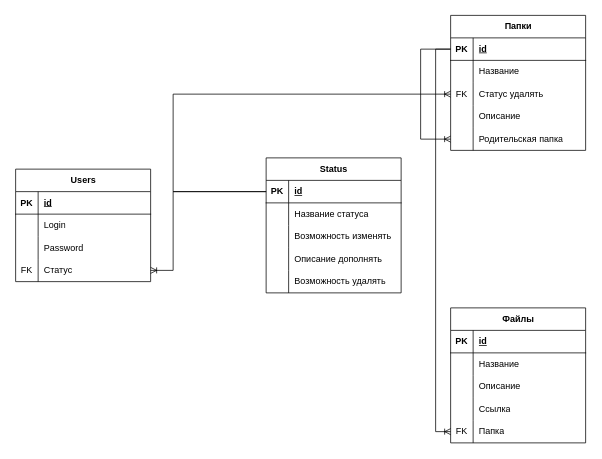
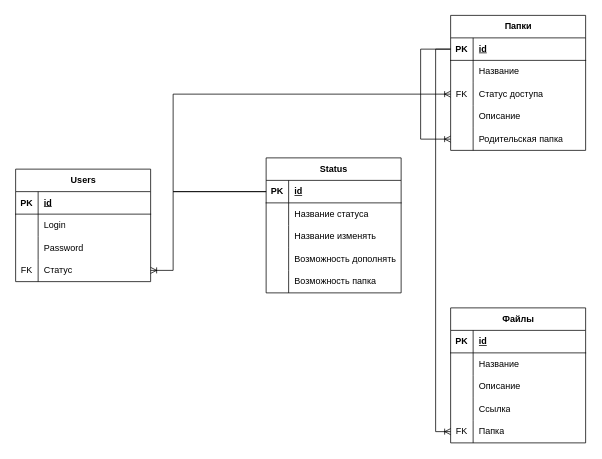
node "Статус удалять": label "Статус удалять" -> "Статус доступа"
node "Возможность изменять": label "Возможность изменять" -> "Название изменять"
node "Описание дополнять": label "Описание дополнять" -> "Возможность дополнять"
node "Возможность удалять": label "Возможность удалять" -> "Возможность папка"
